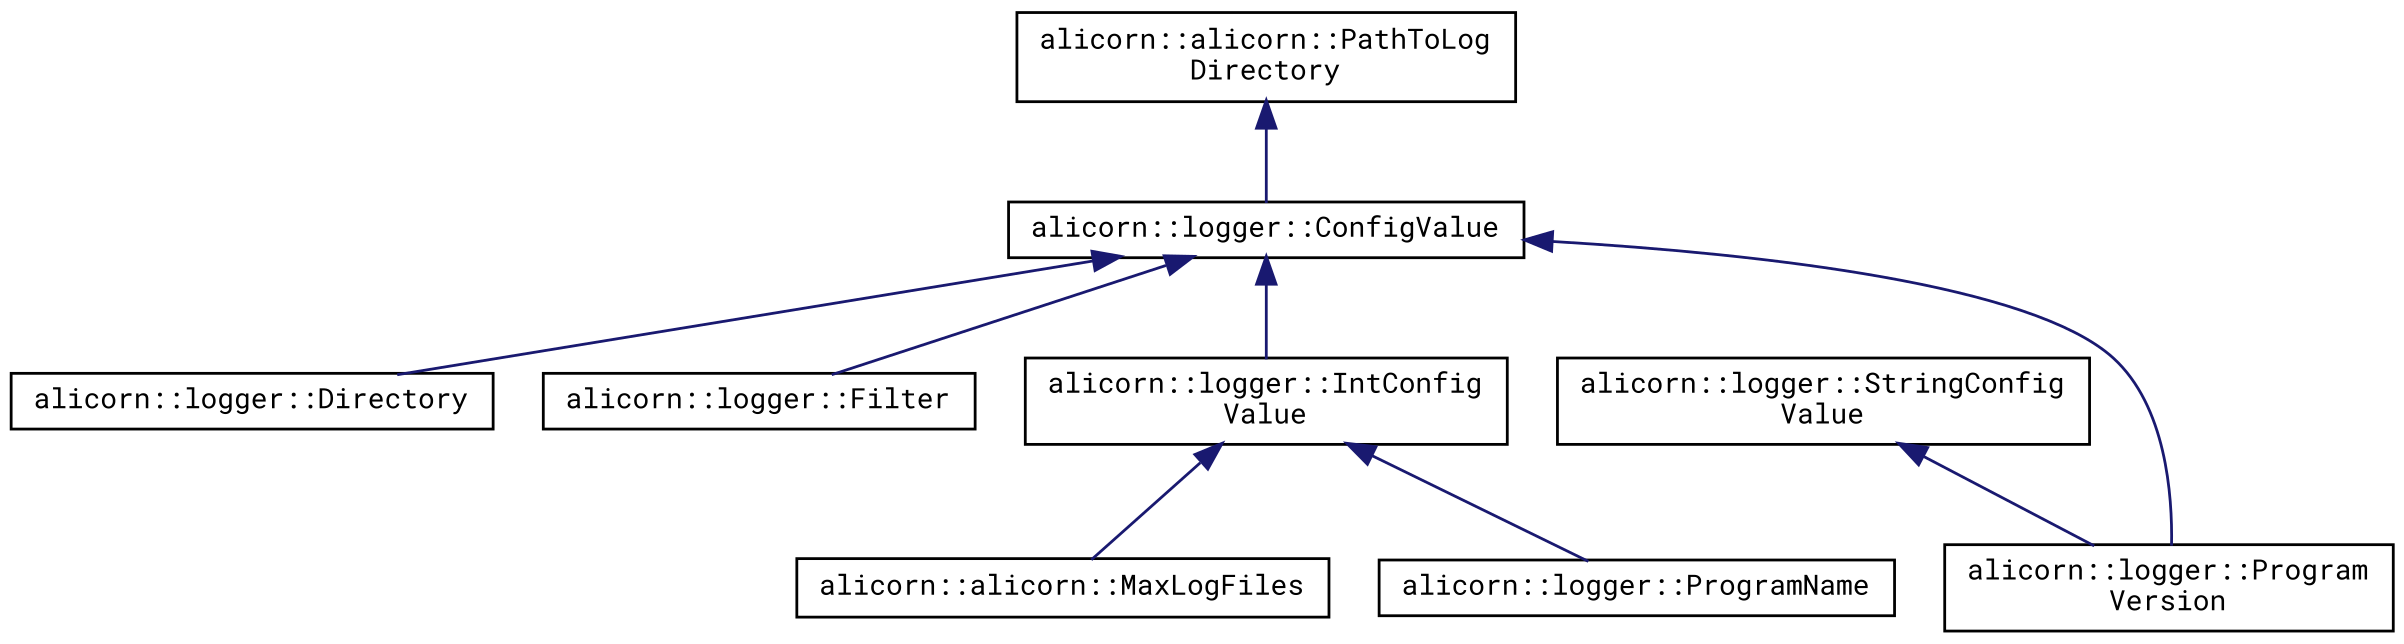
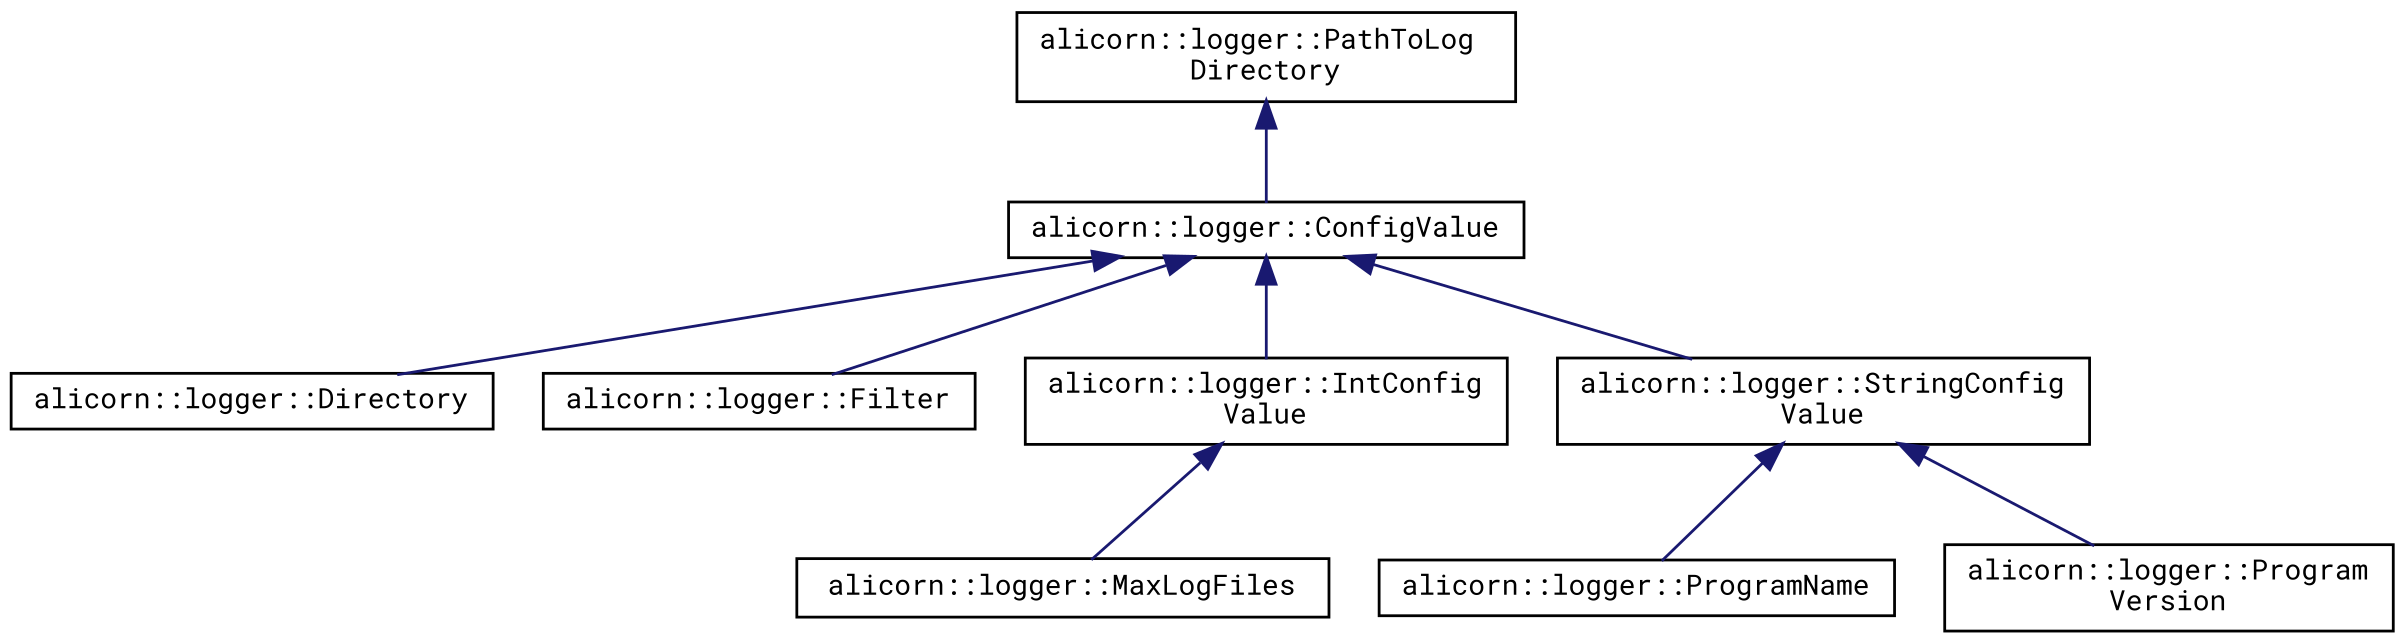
node "alicorn::alicorn::PathToLog Directory": label "alicorn::alicorn::PathToLog Directory" -> "alicorn::logger::PathToLog Directory"
edge "alicorn::logger::Program Version" -> "alicorn::logger::ConfigValue": now "alicorn::logger::StringConfig Value" -> "alicorn::logger::ConfigValue"
edge "alicorn::logger::ProgramName" -> "alicorn::logger::IntConfig Value": now "alicorn::logger::ProgramName" -> "alicorn::logger::StringConfig Value"
node "alicorn::alicorn::MaxLogFiles": label "alicorn::alicorn::MaxLogFiles" -> "alicorn::logger::MaxLogFiles"
